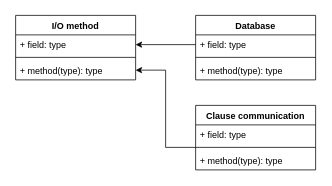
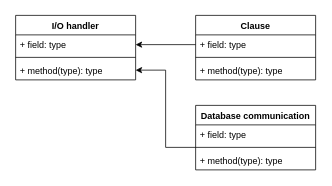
node "I/O method": label "I/O method" -> "I/O handler"
node "Database": label "Database" -> "Clause"
node "Clause communication": label "Clause communication" -> "Database communication"
